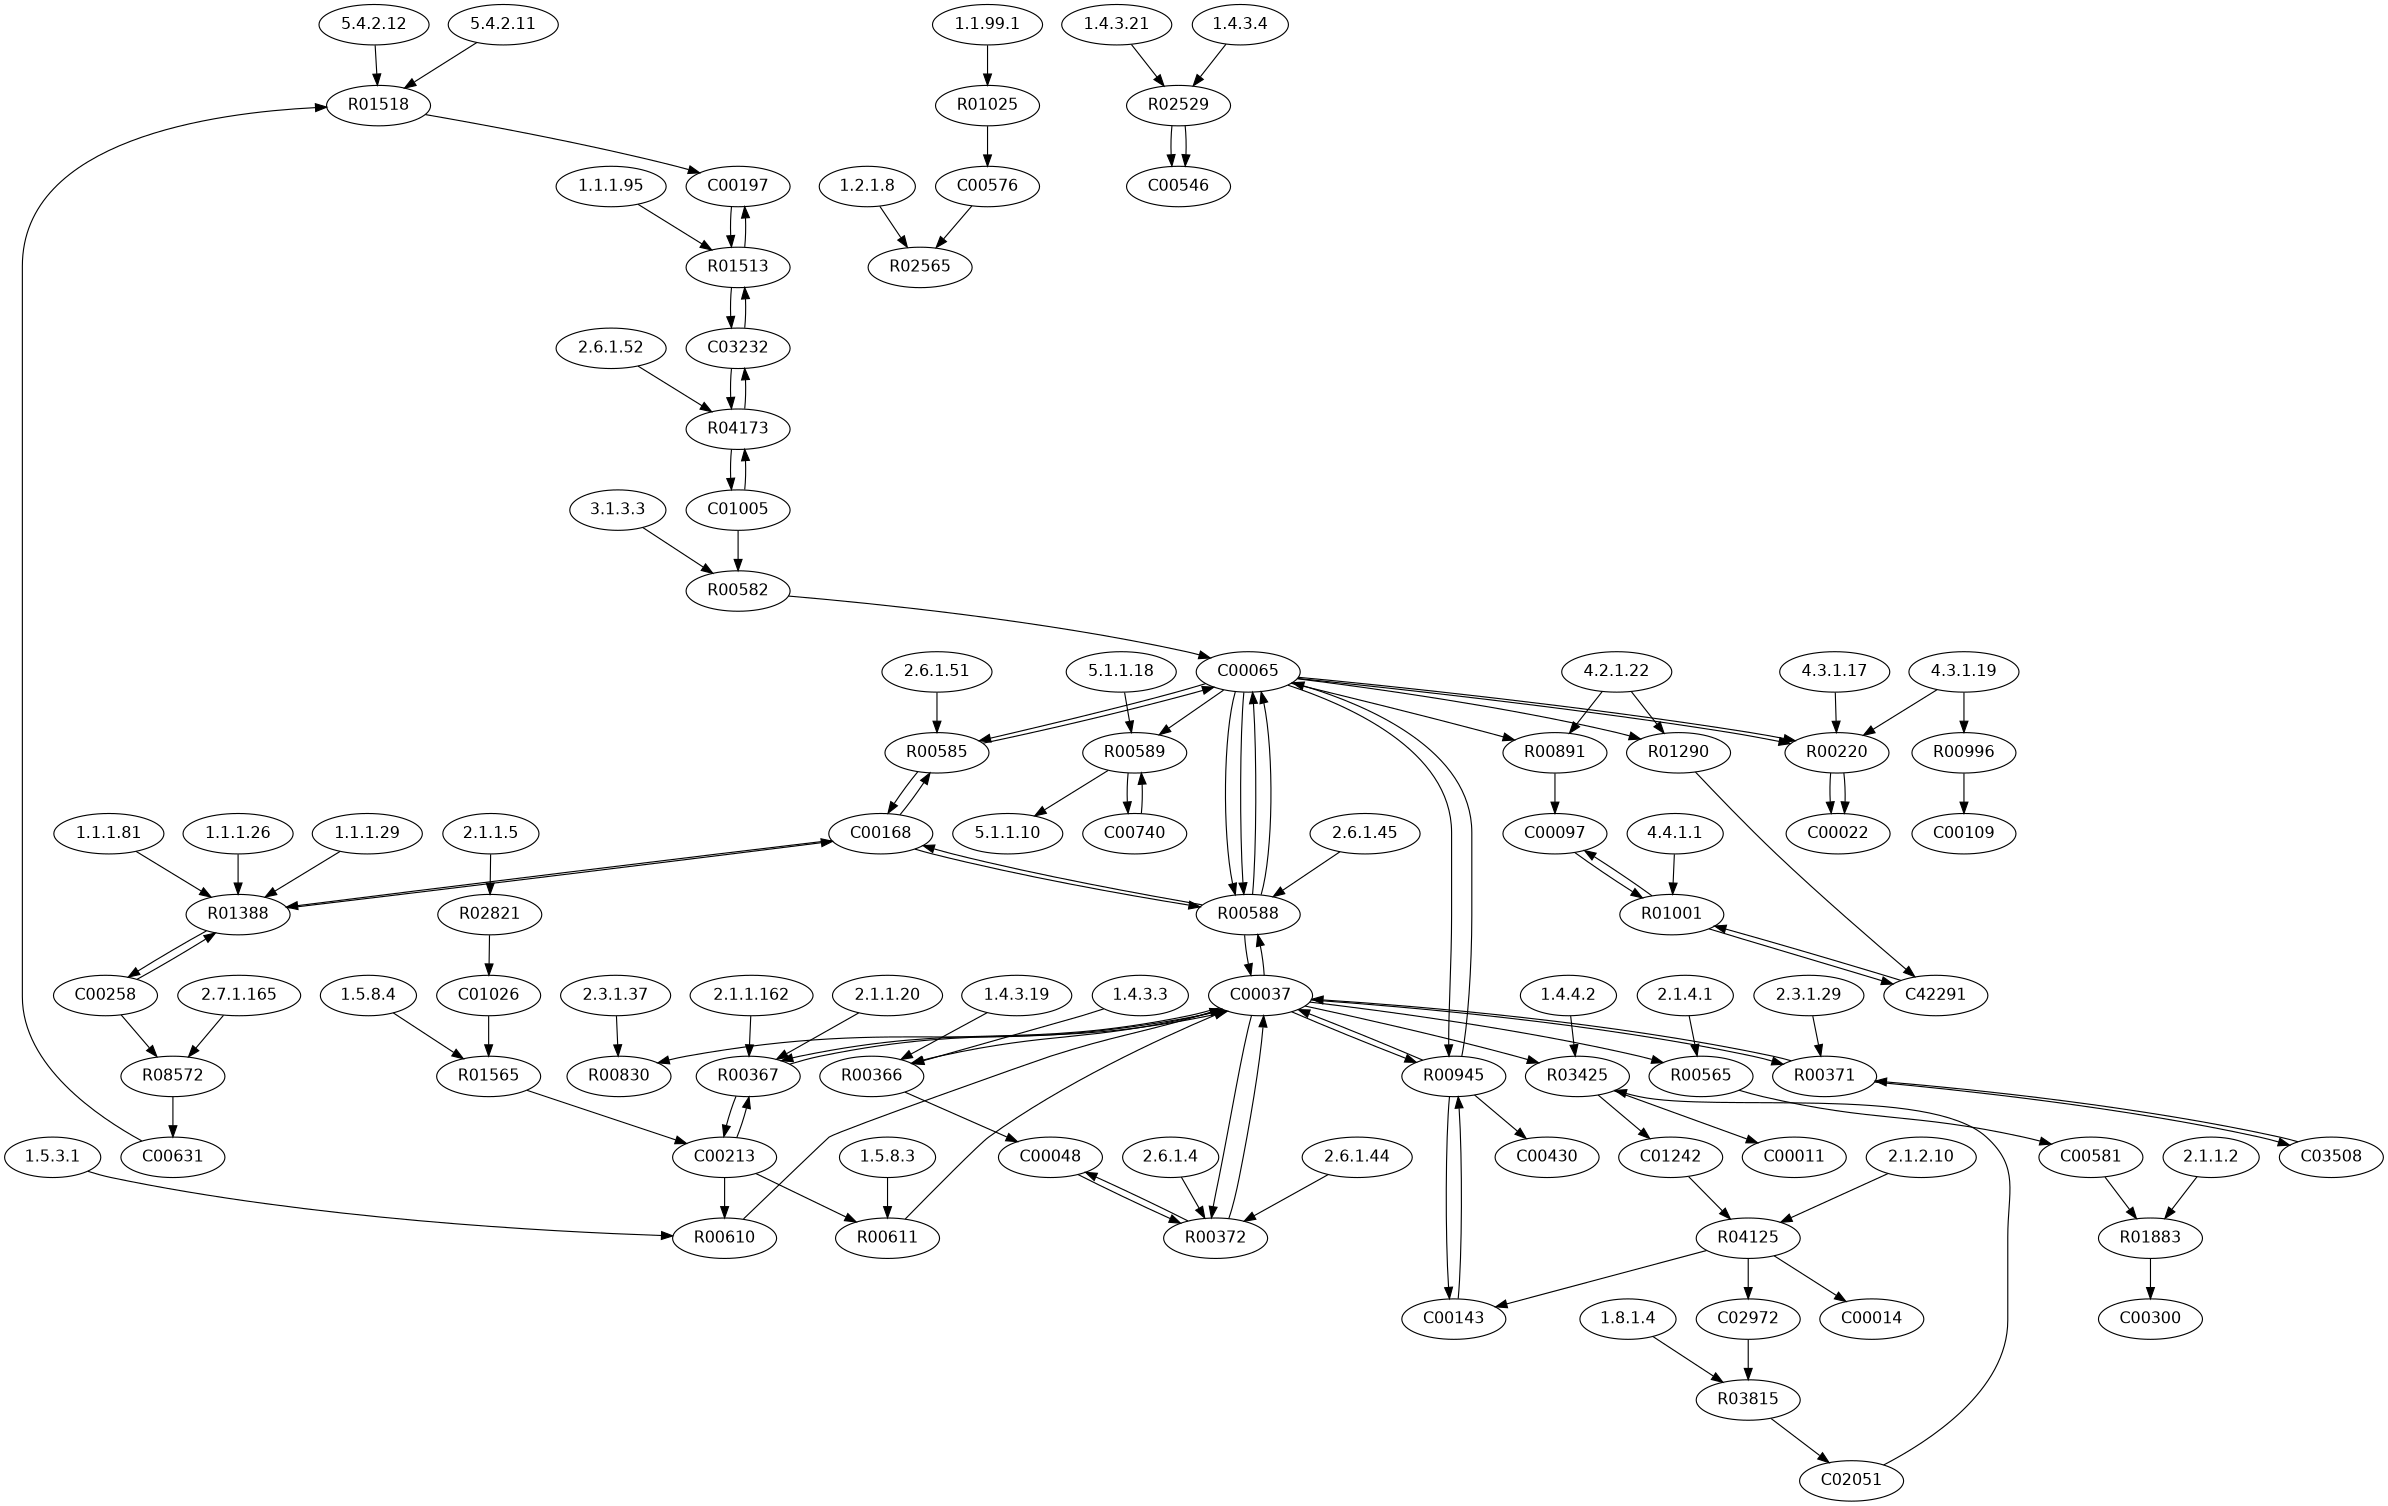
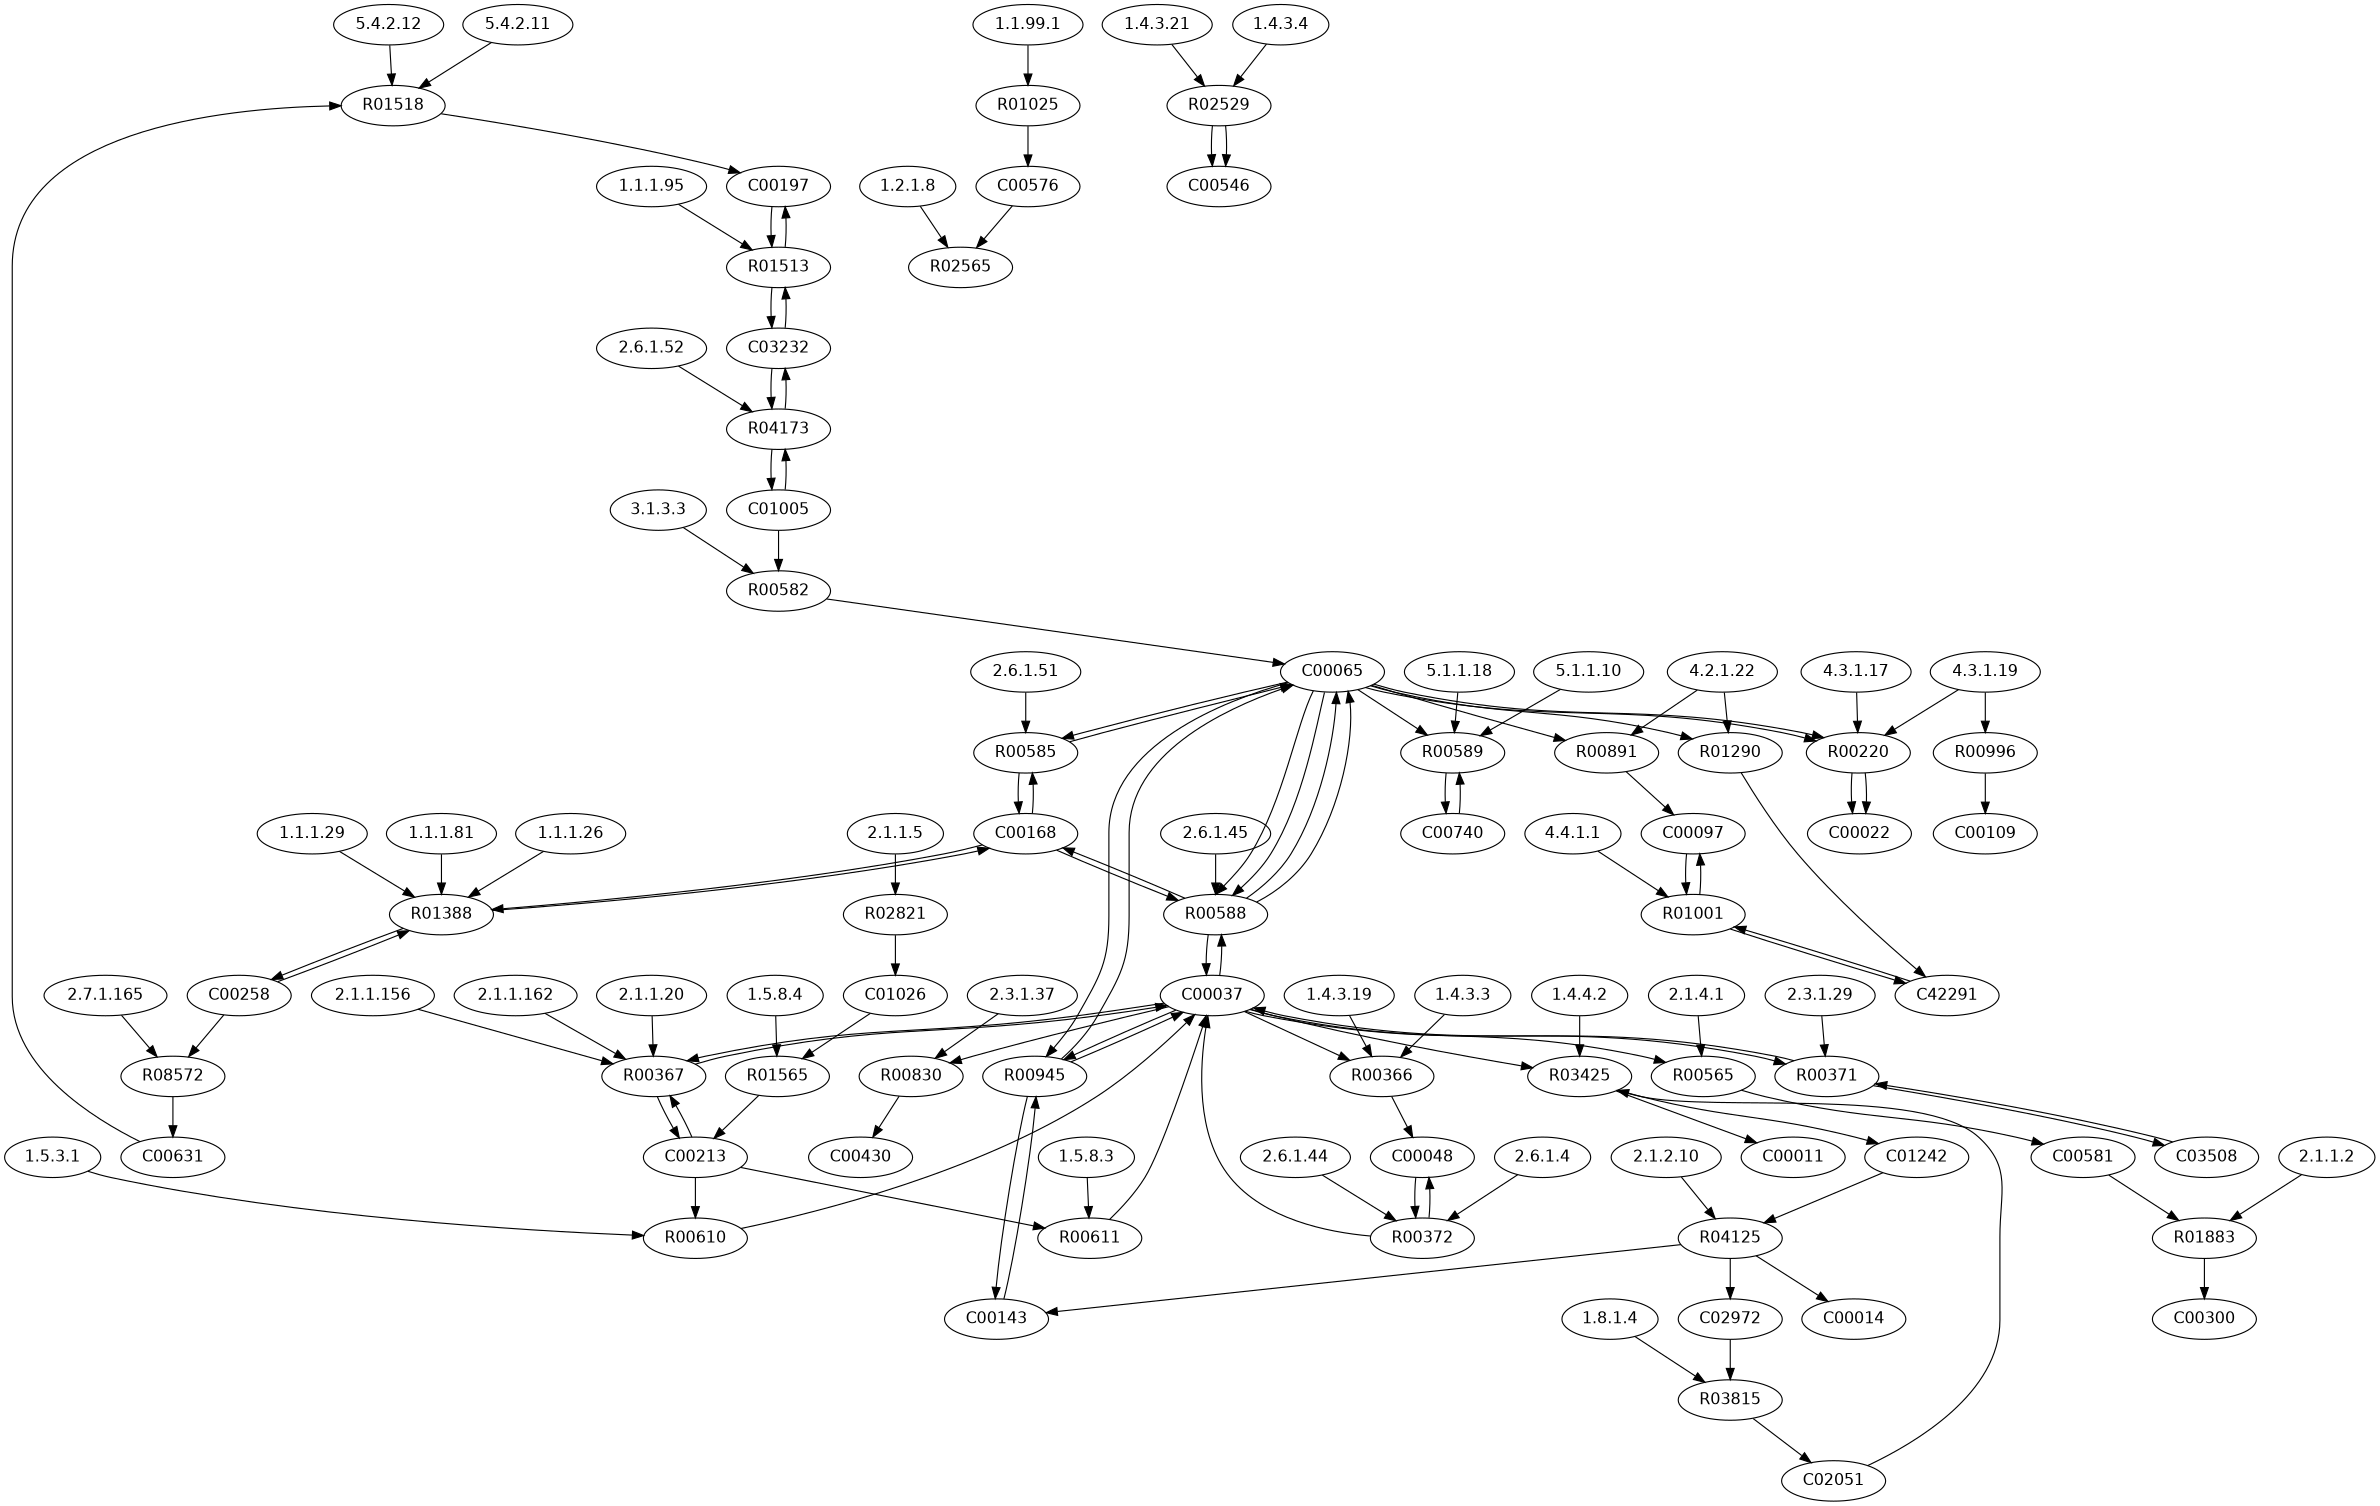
edge "R00589" -> "5.1.1.10": reversed
node "2.1.1.156": added
edge "C00037" -> "R00372": removed
edge "R00945" -> "C00430": now "R00830" -> "C00430"
